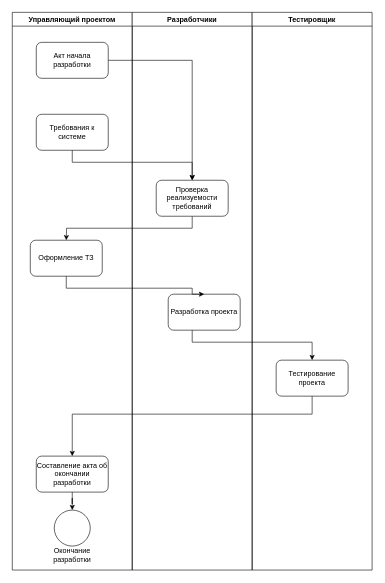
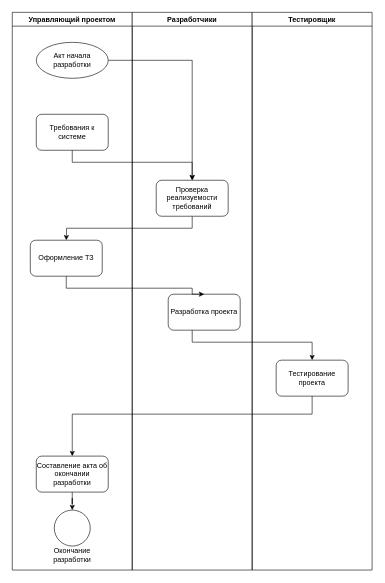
node "Акт начала разработки": shape rounded rectangle -> ellipse
